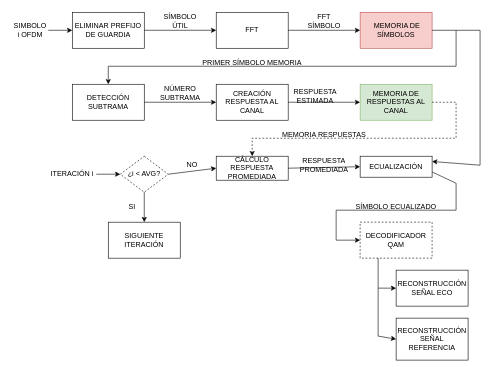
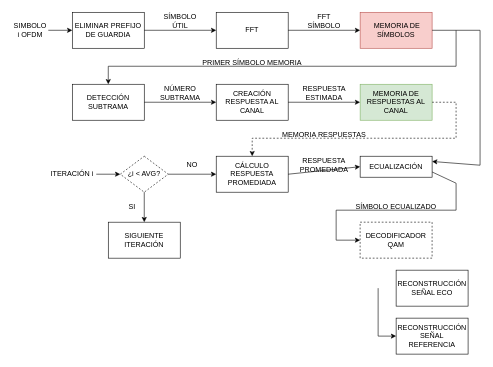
node "RESPUESTA ESTIMADA": moved (315, 96) -> (324, 93)
node "CÁLCULO RESPUESTA PROMEDIADA": size 72x24 -> 72x36
edge "DECODIFICADOR QAM" -> "RECONSTRUCCIÓN SEÑAL ECO": removed
node "RECONSTRUCCIÓN SEÑAL REFERENCIA": size 72x42 -> 72x36
